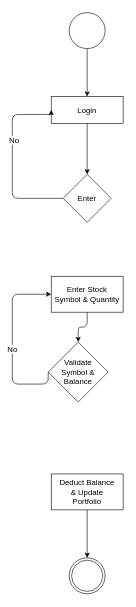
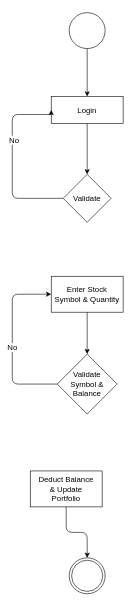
node "Enter": label "Enter" -> "Validate"
node "Validate Symbol & Balance": moved (78, 372) -> (87, 384)
node "Deduct Balance & Update Portfolio": moved (87, 492) -> (66, 489)
